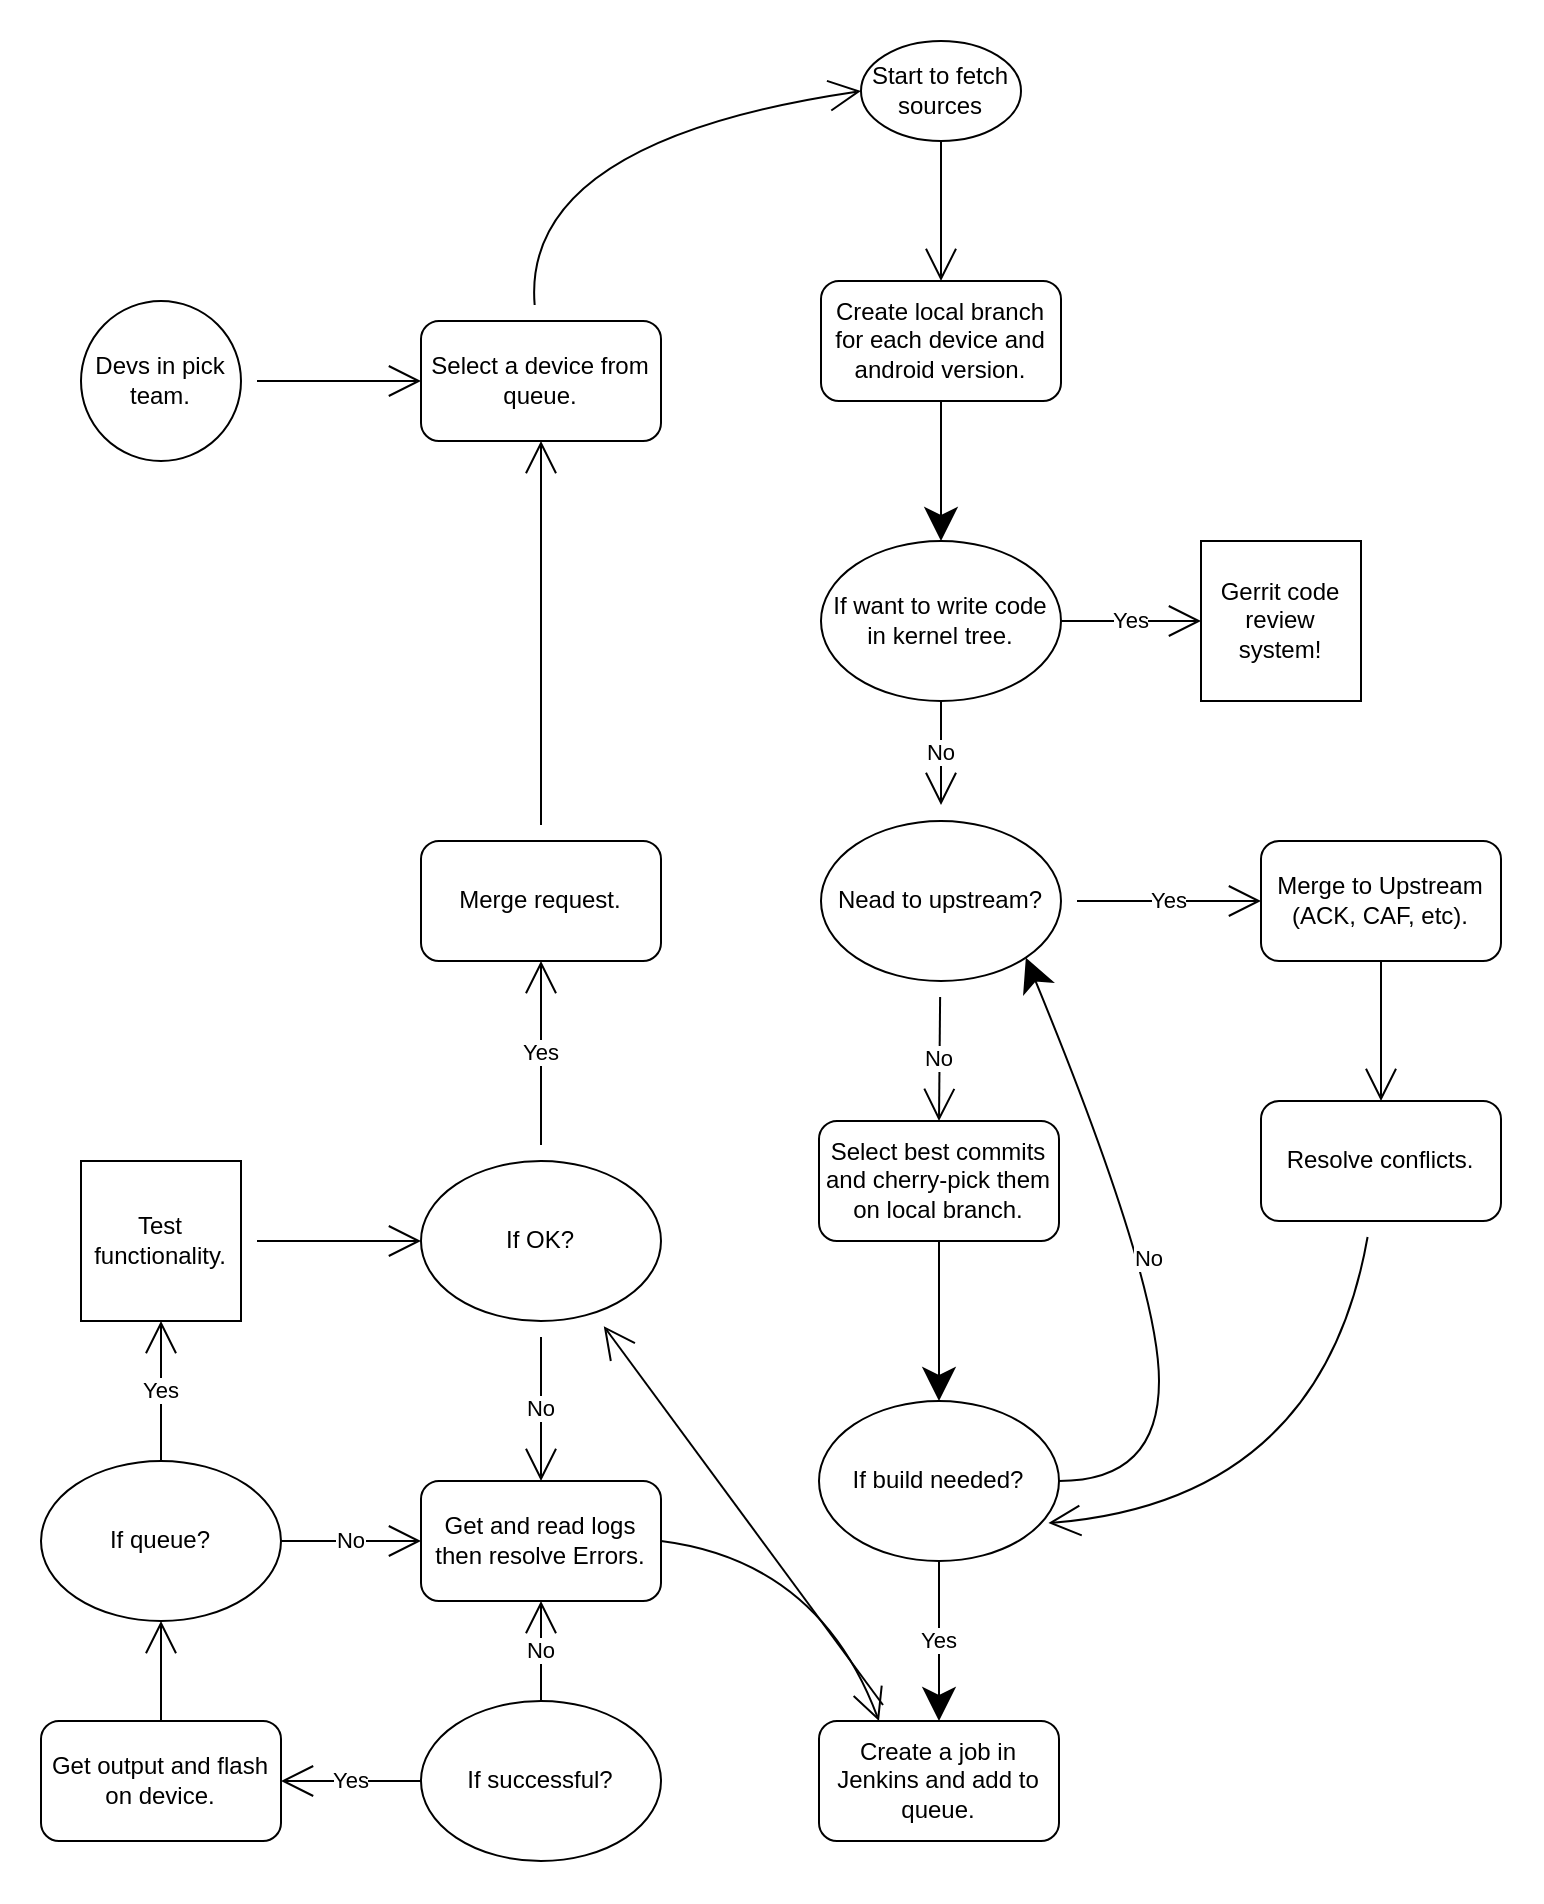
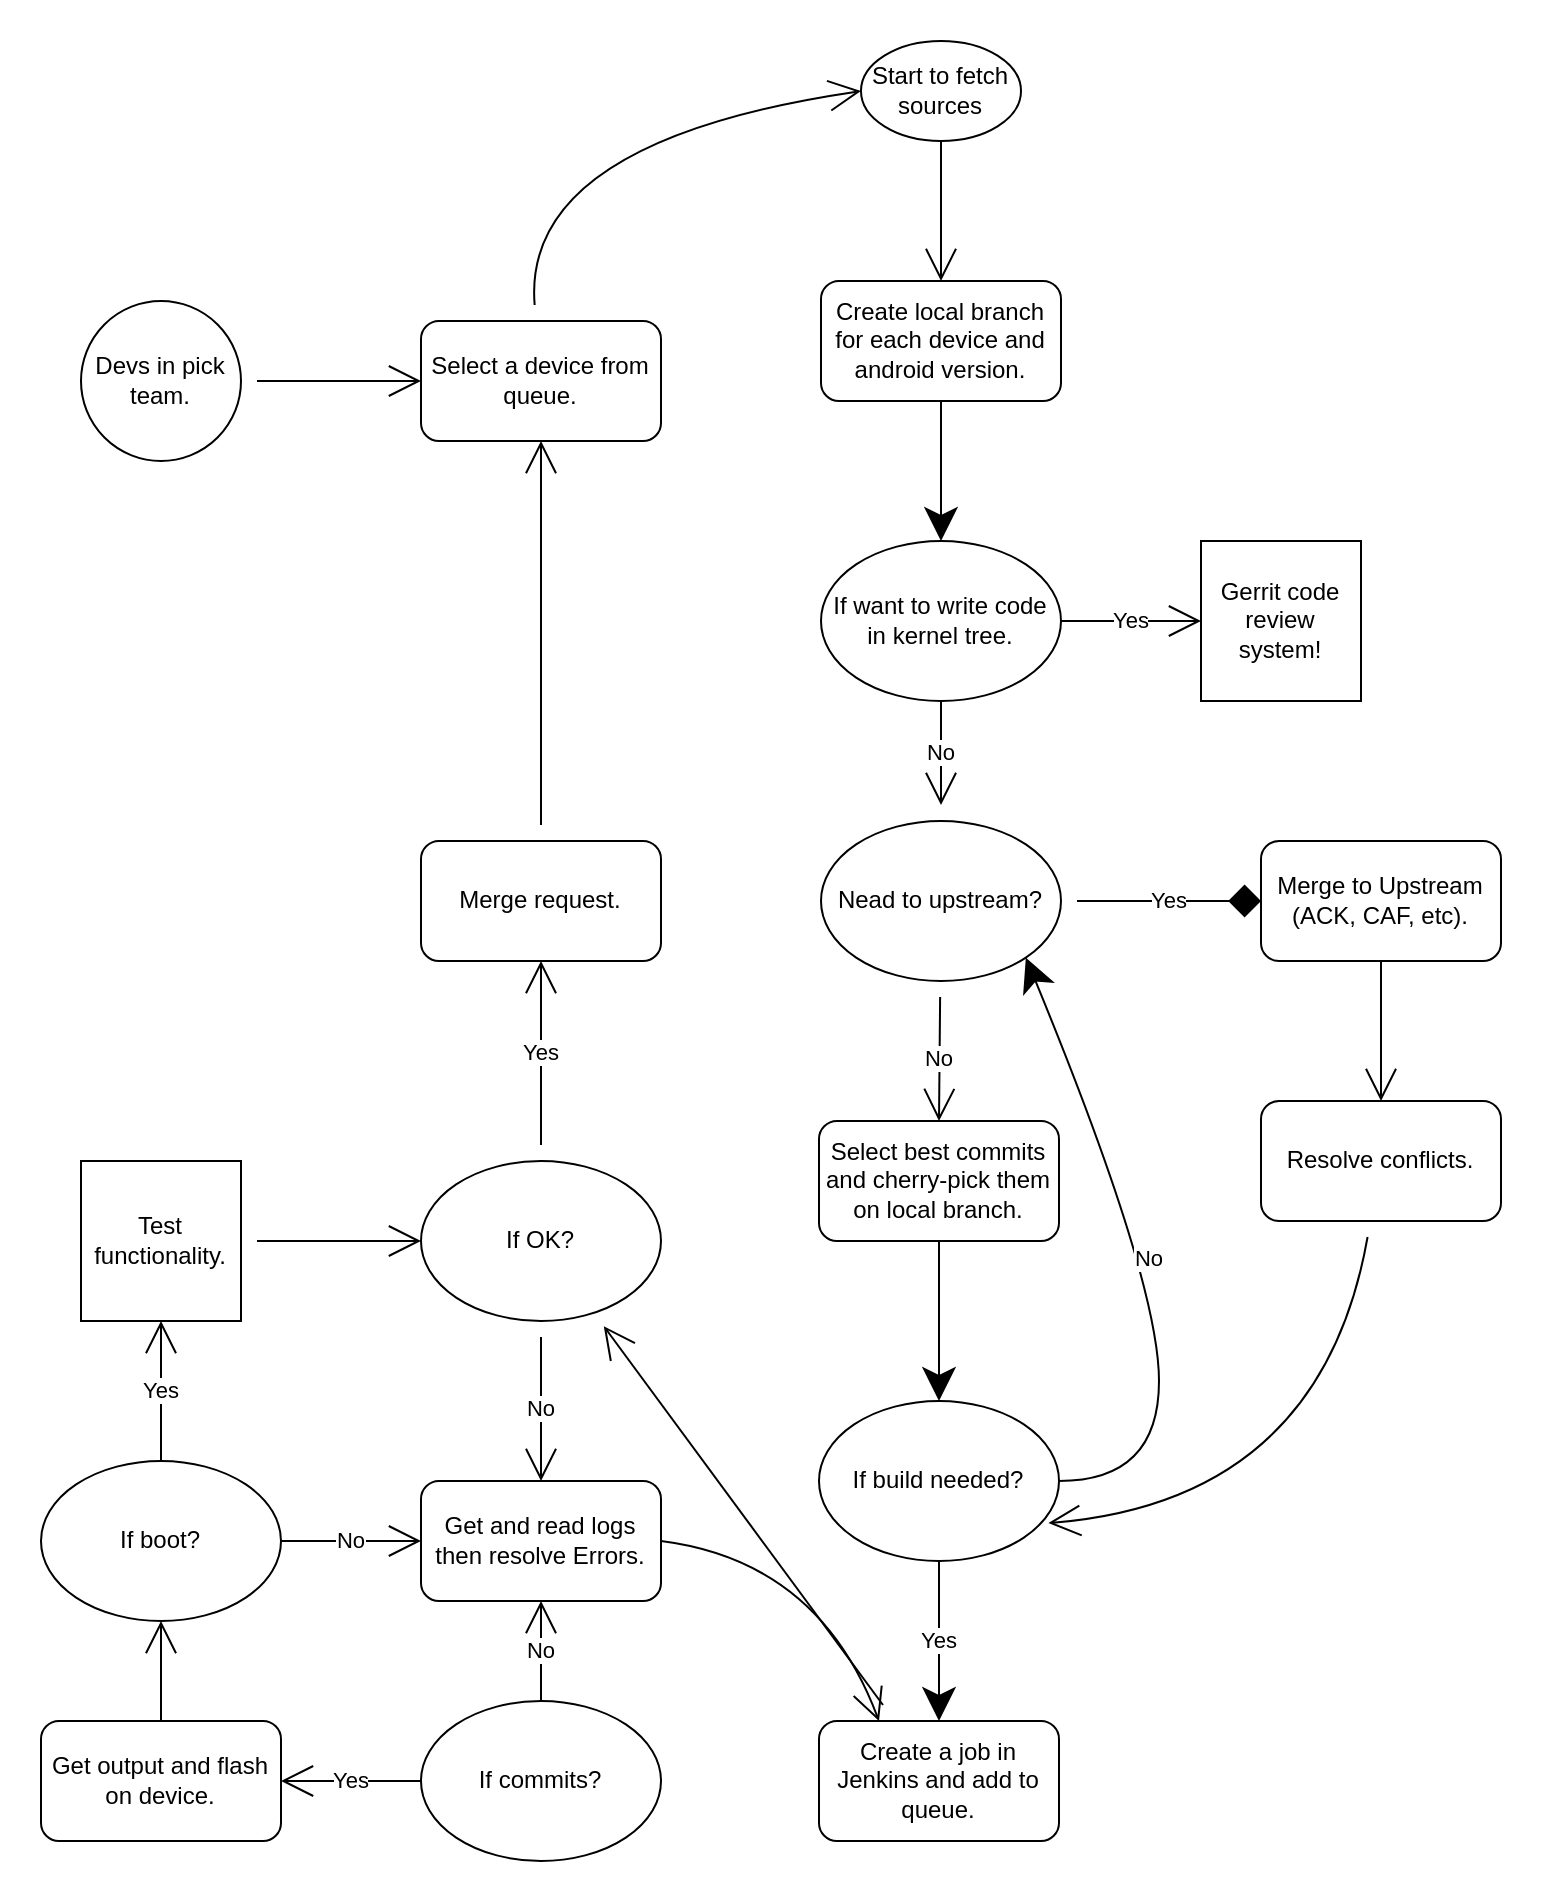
edge "Nead to upstream?" -> "Merge to Upstream (ACK, CAF, etc).": arrowhead open -> diamond
node "If queue?": label "If queue?" -> "If boot?"
node "If successful?": label "If successful?" -> "If commits?"
